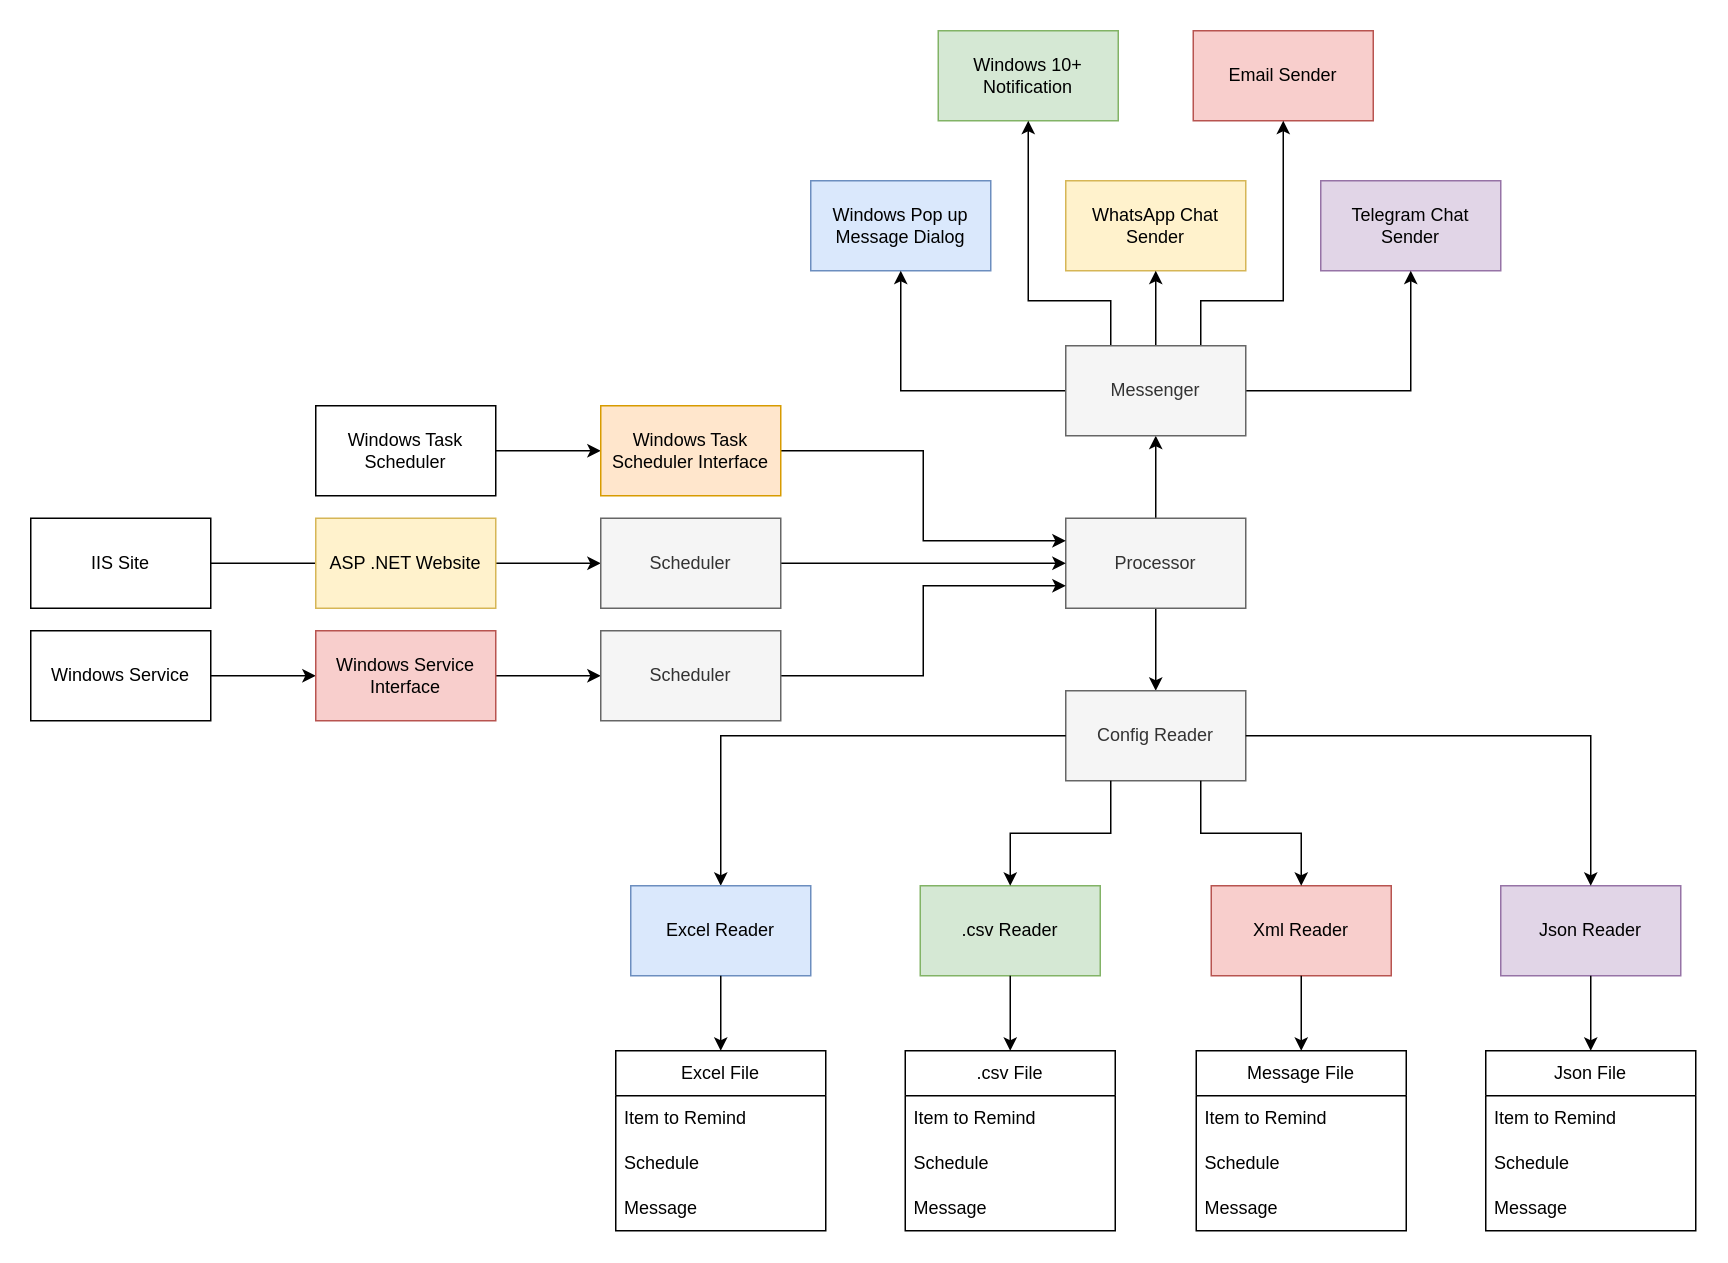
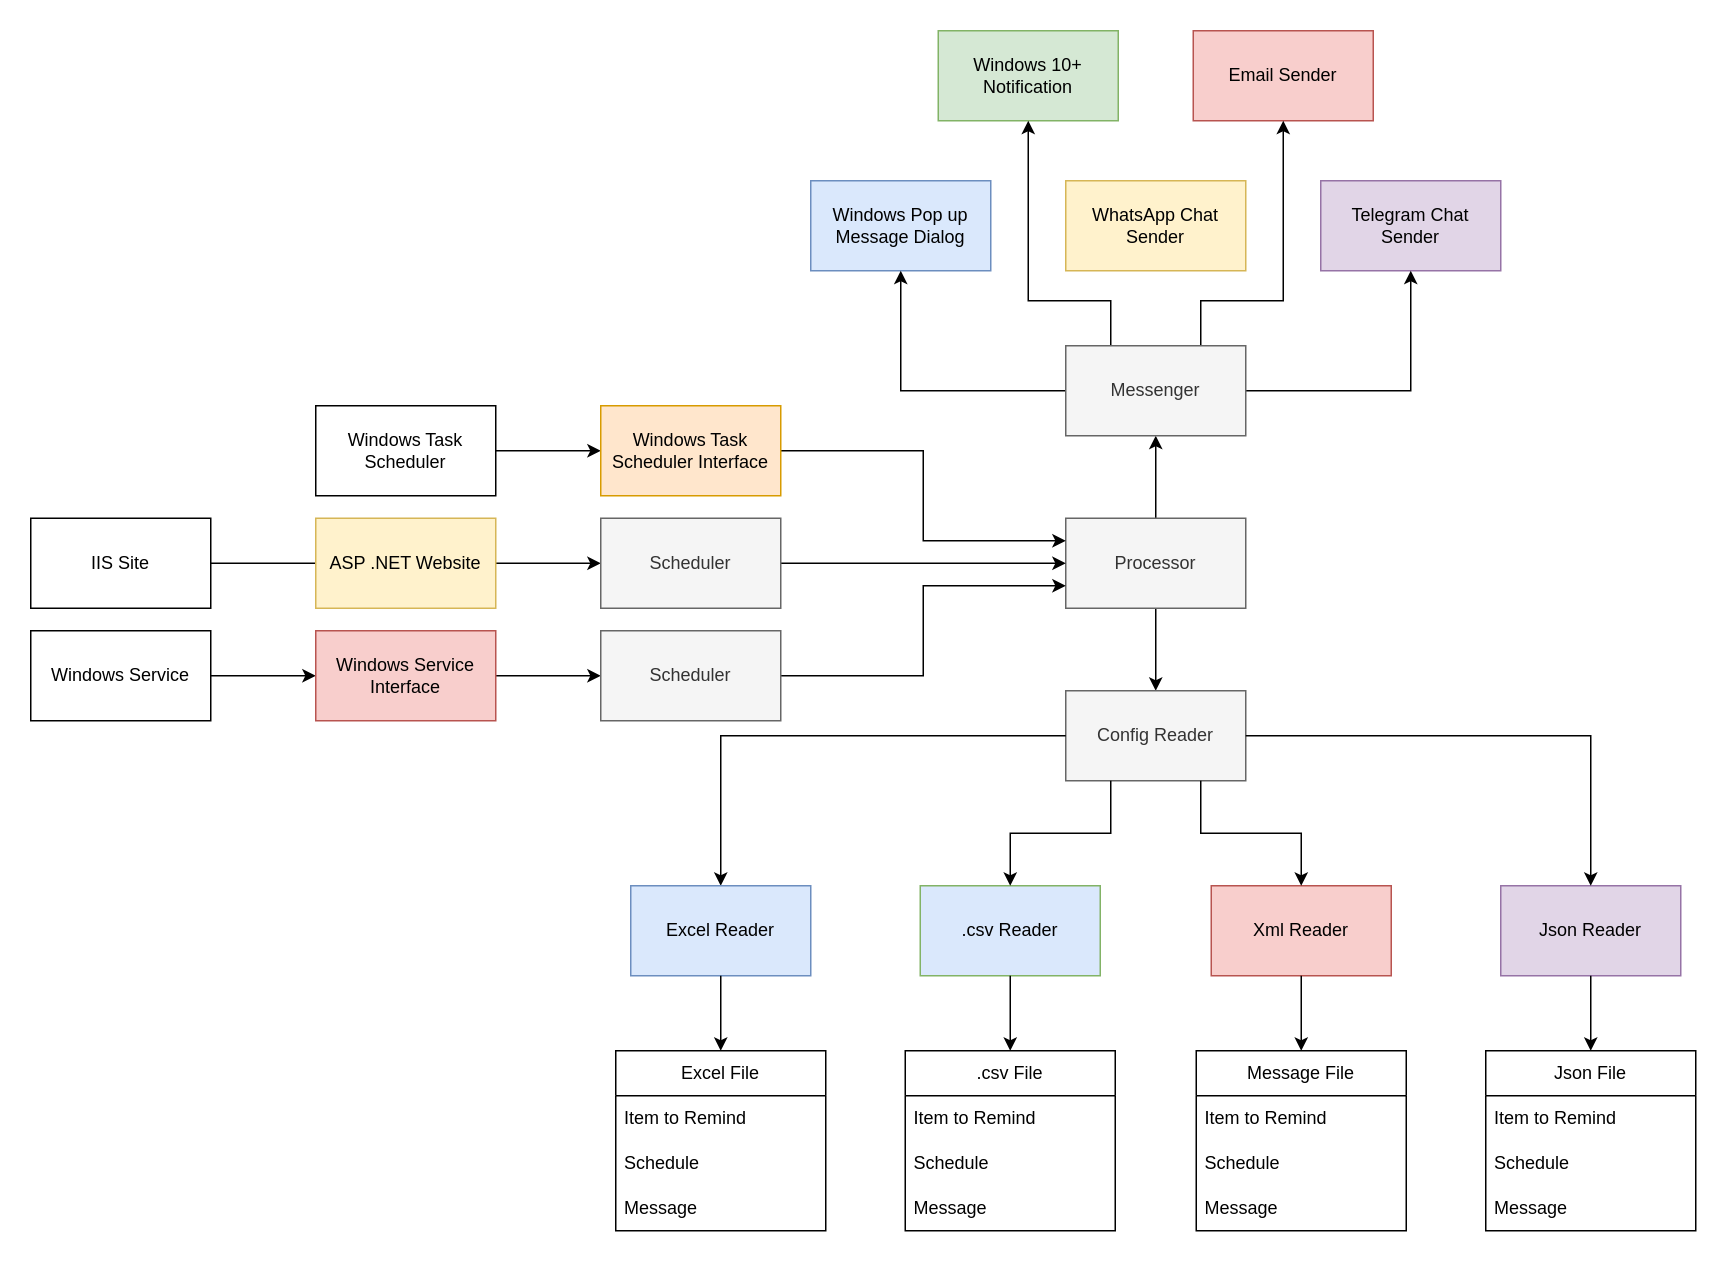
edge "Messenger" -> "WhatsApp Chat Sender": removed
node ".csv Reader": fillcolor #d5e8d4 -> #dae8fc
